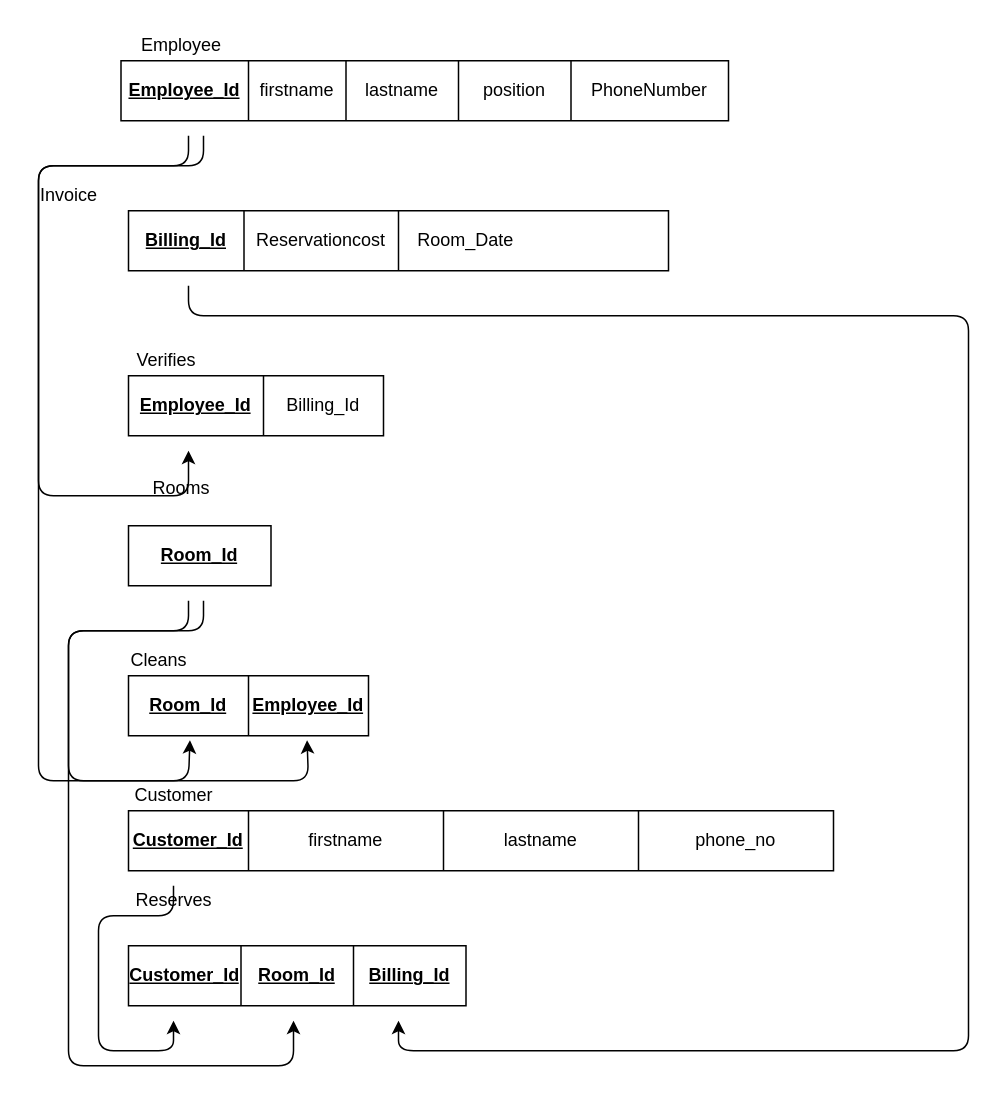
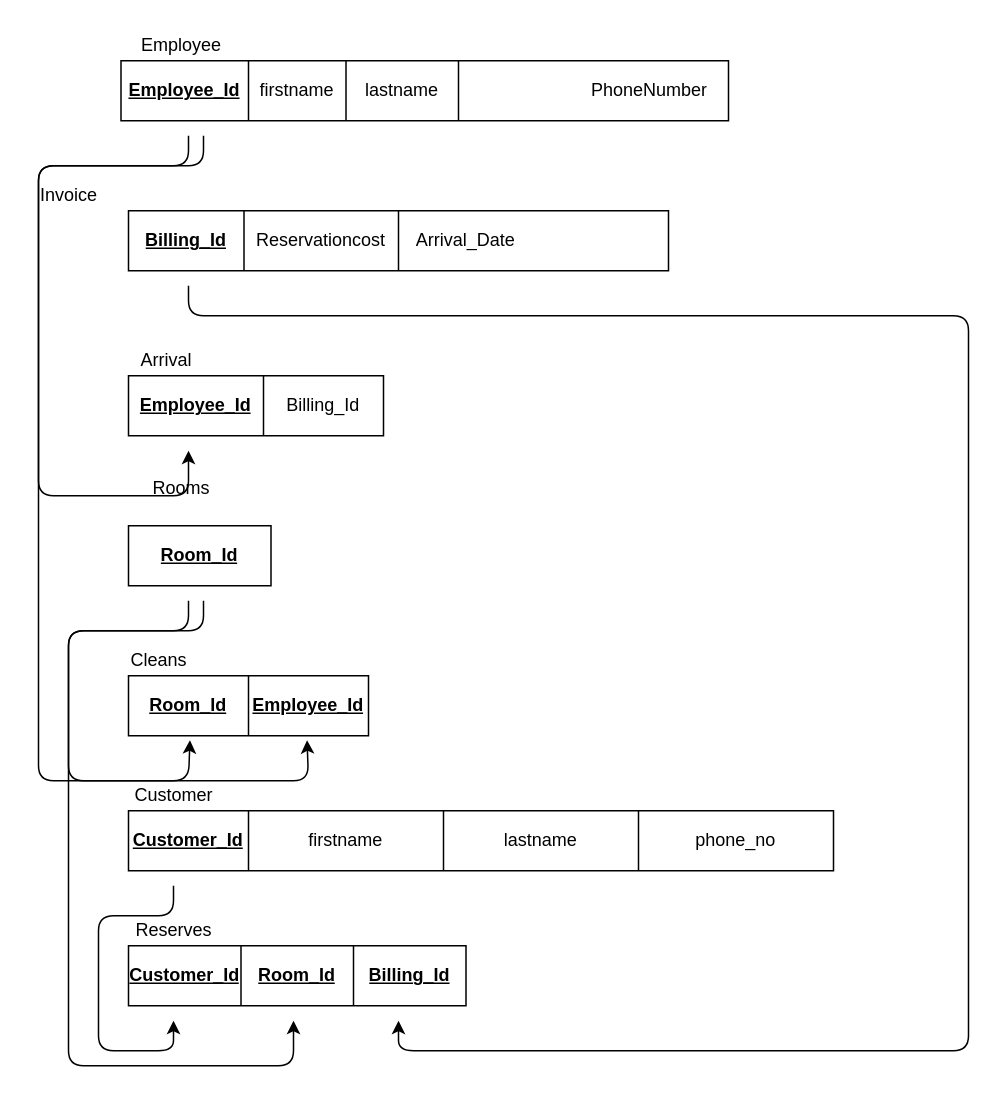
node "position": removed
node "Room_Date": label "Room_Date" -> "Arrival_Date"
node "Verifies": label "Verifies" -> "Arrival"
node "Reserves": moved (173, 901) -> (173, 931)
